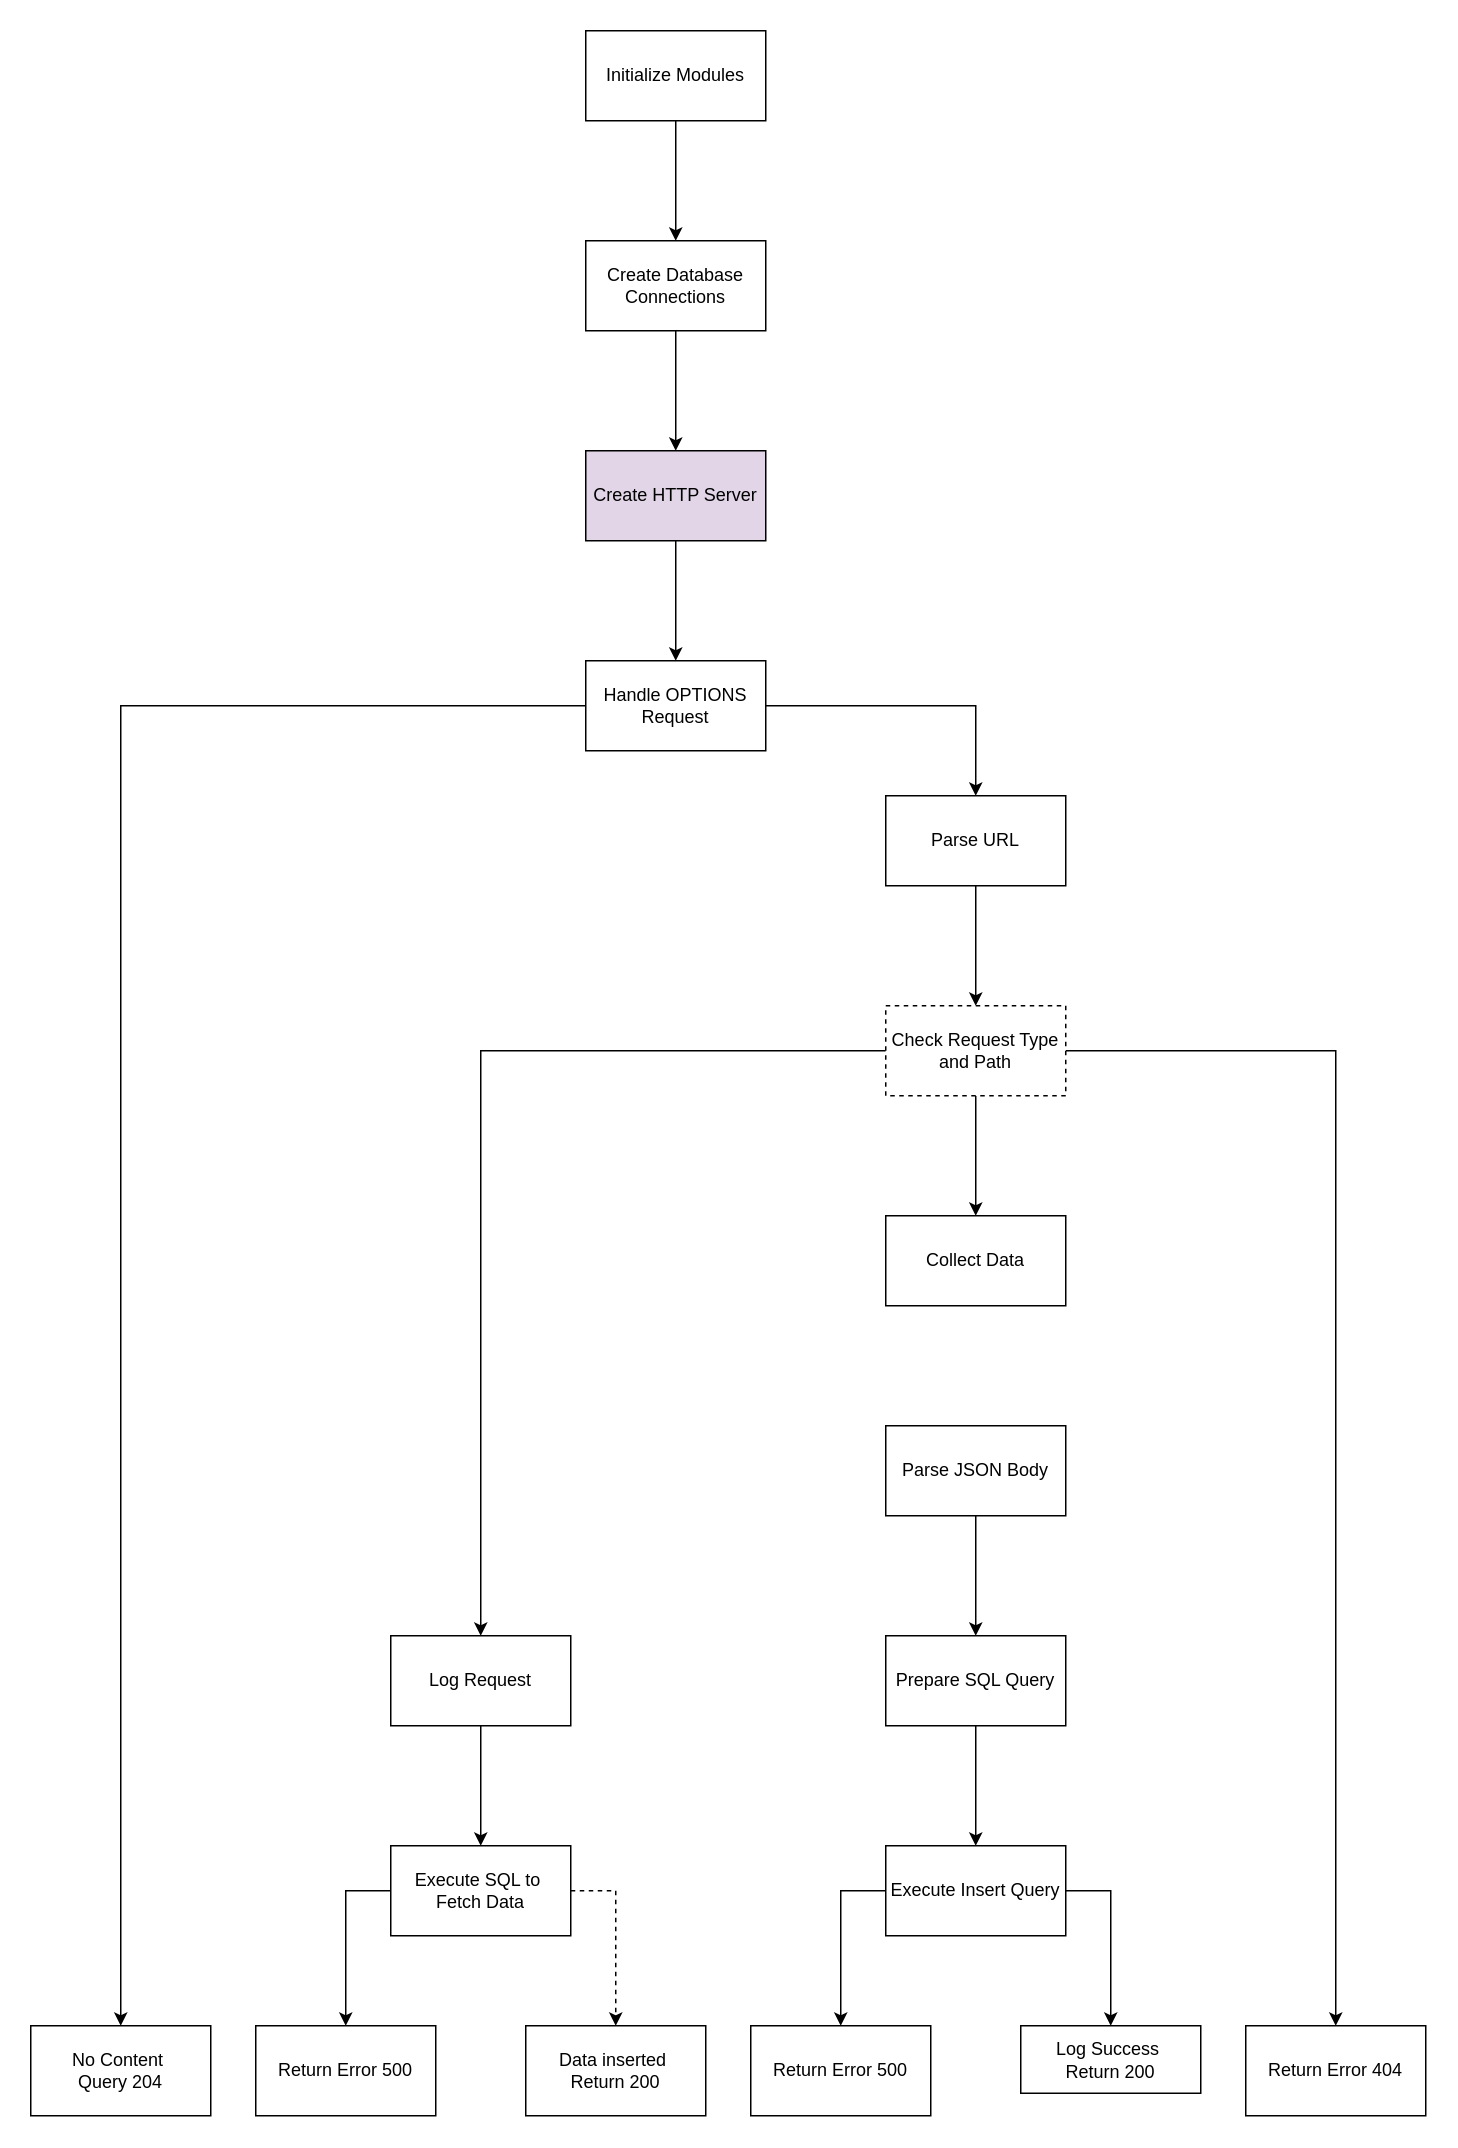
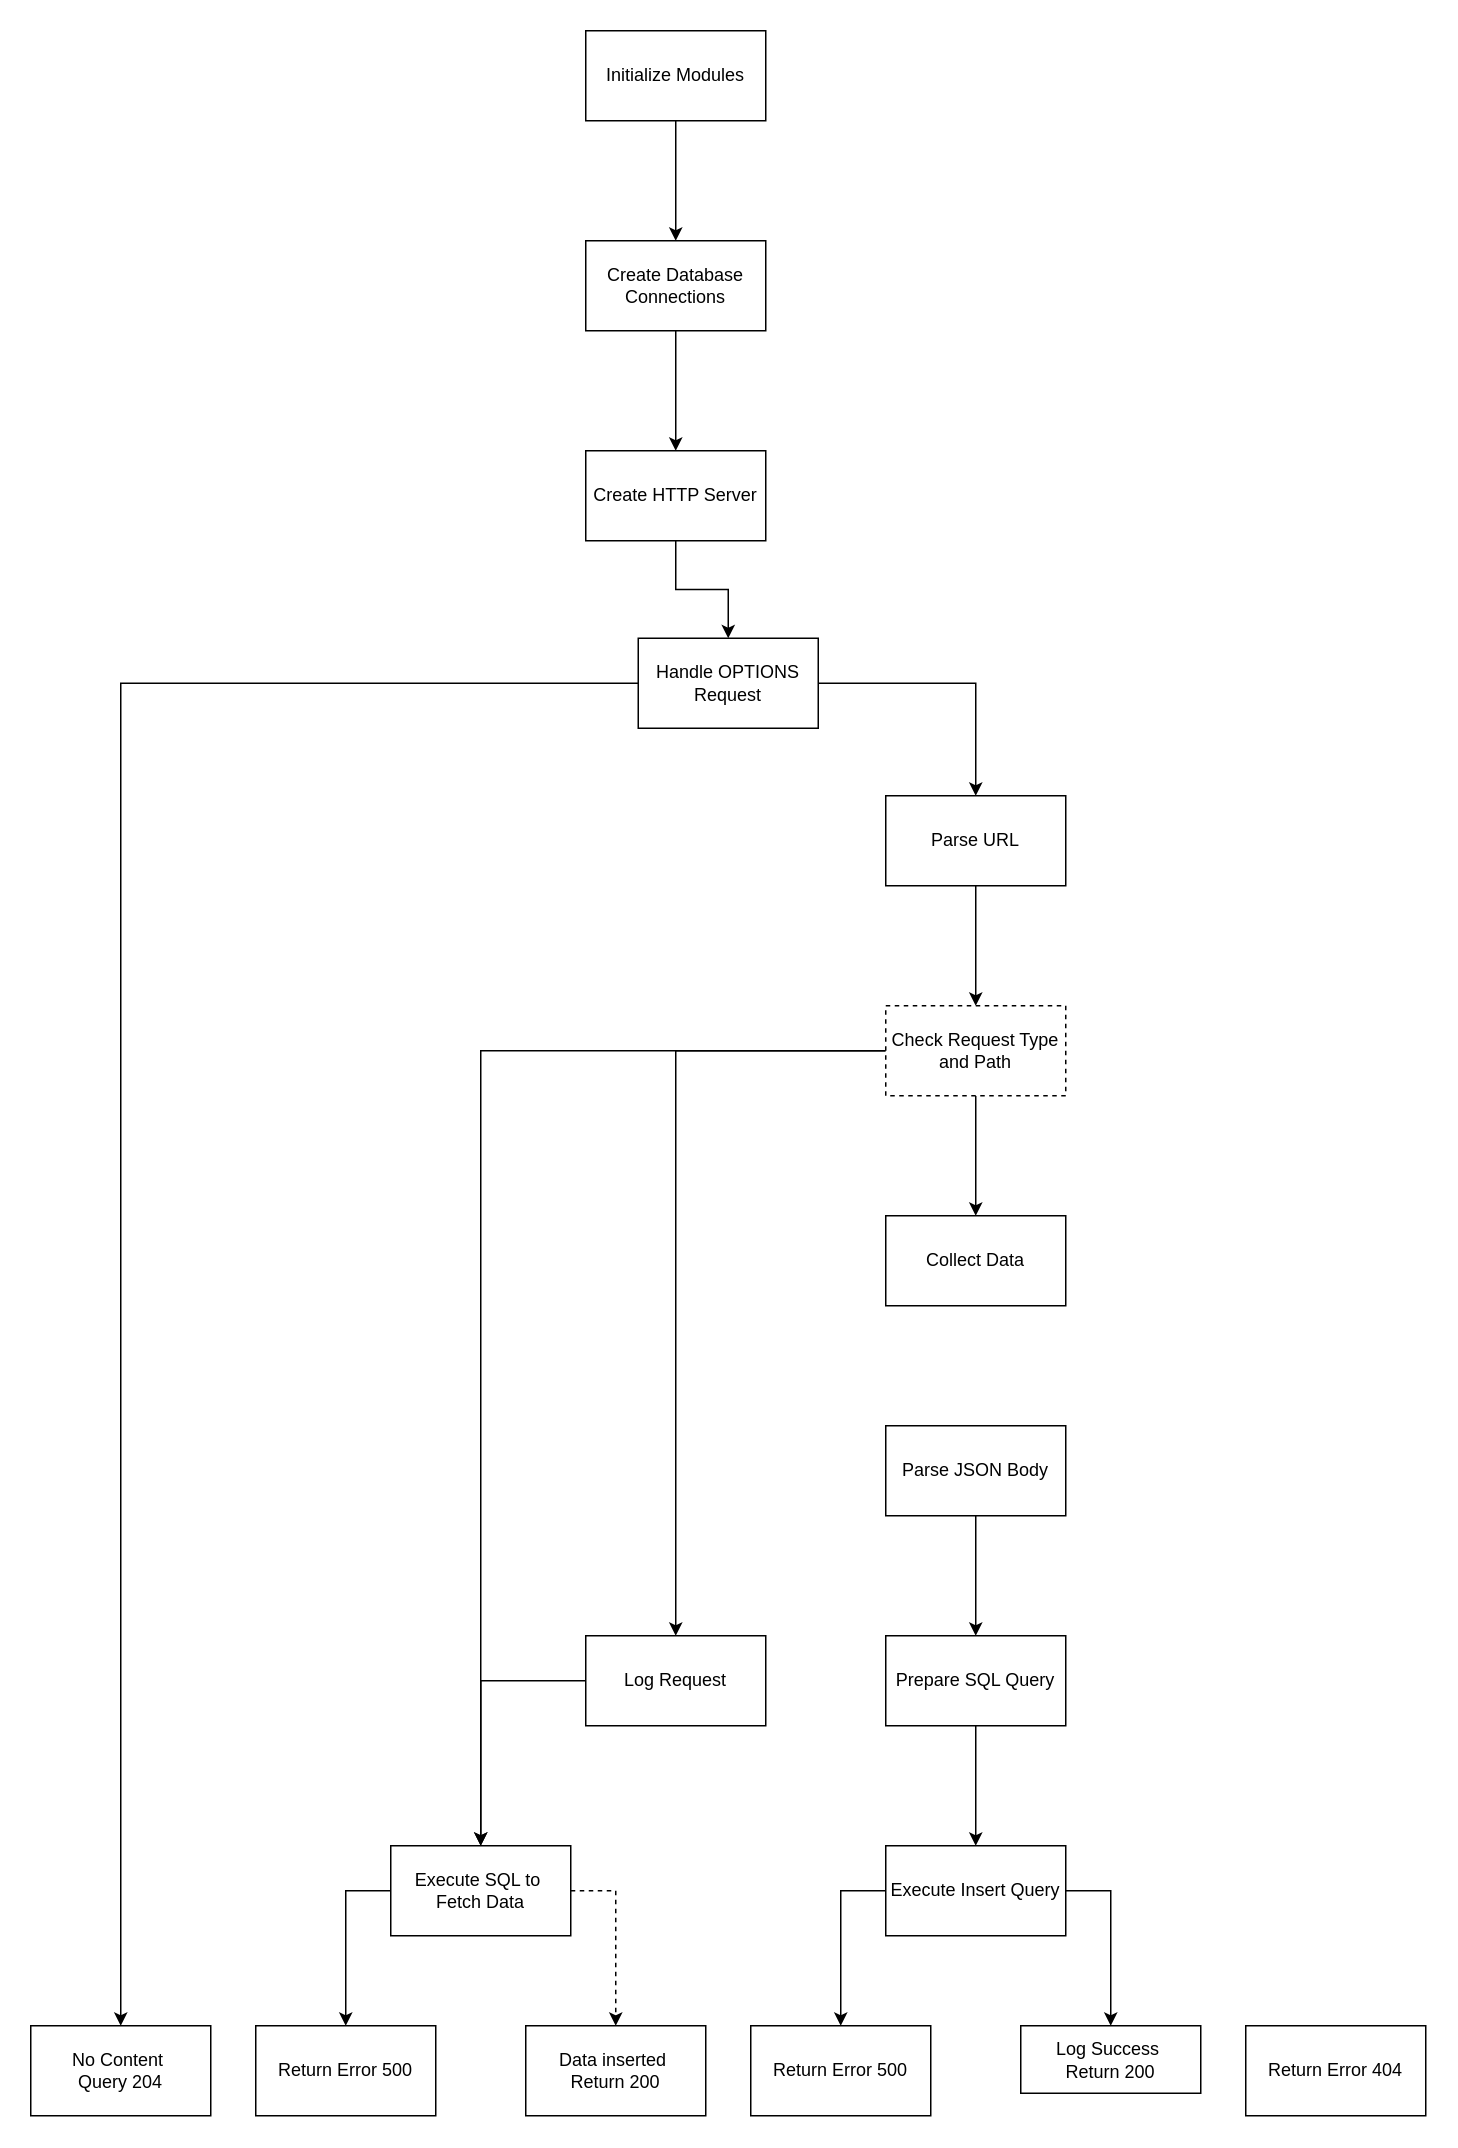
node "Create HTTP Server": fillcolor #e1d5e7 -> #ffffff
node "Handle OPTIONS Request": moved (676, 706) -> (728, 683)
edge "Check Request Type and Path" -> "Return Error 404": now "Check Request Type and Path" -> "Execute SQL to Fetch Data"
node "Log Request": moved (481, 1681) -> (676, 1681)
